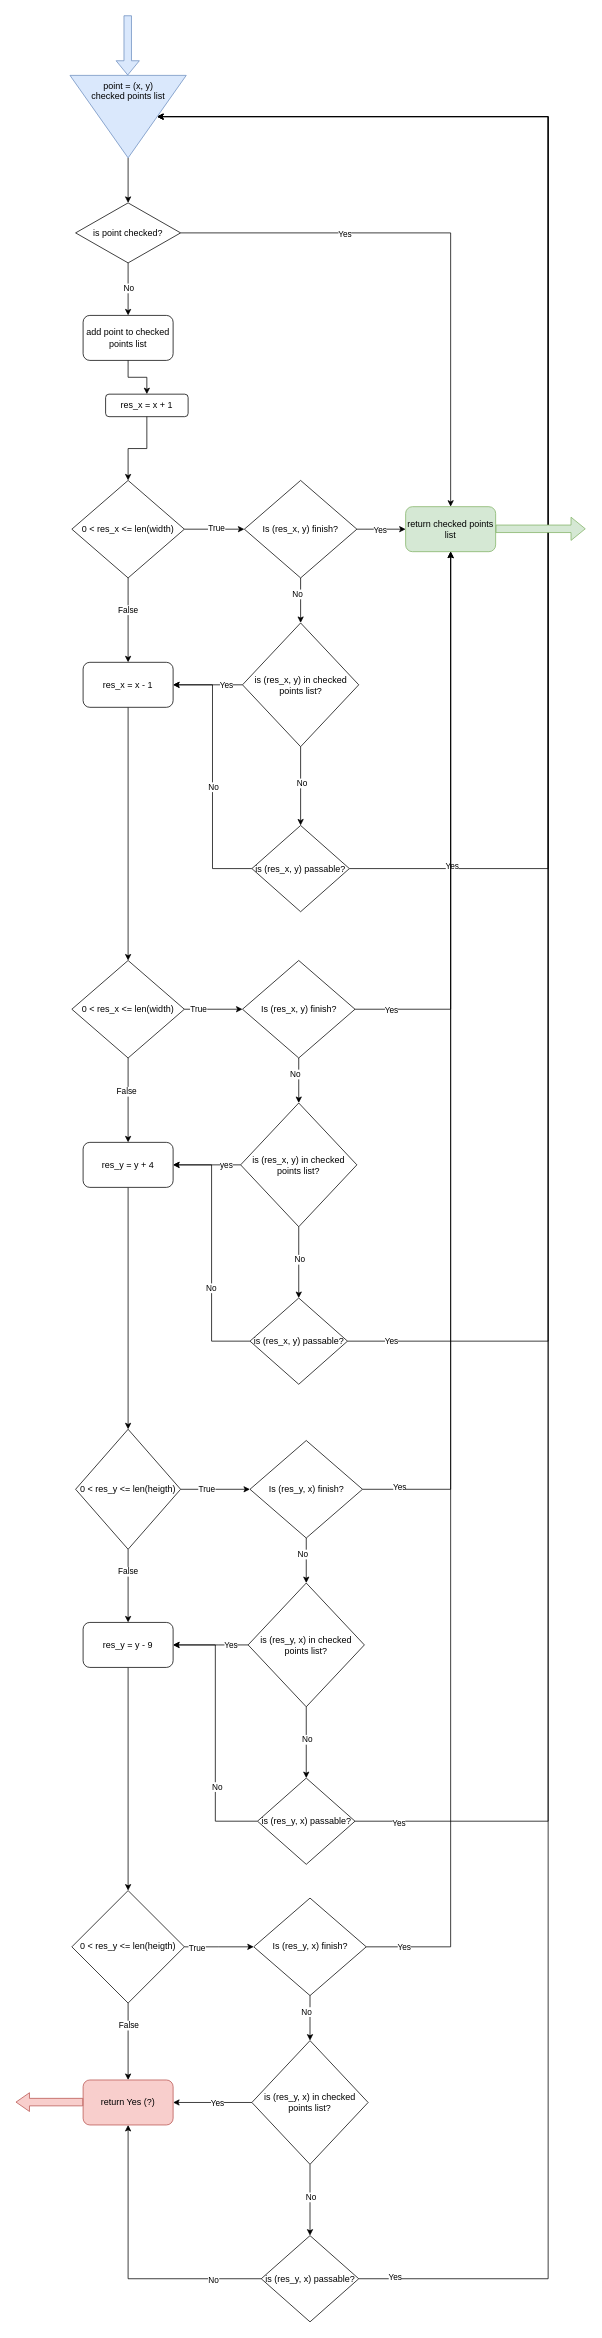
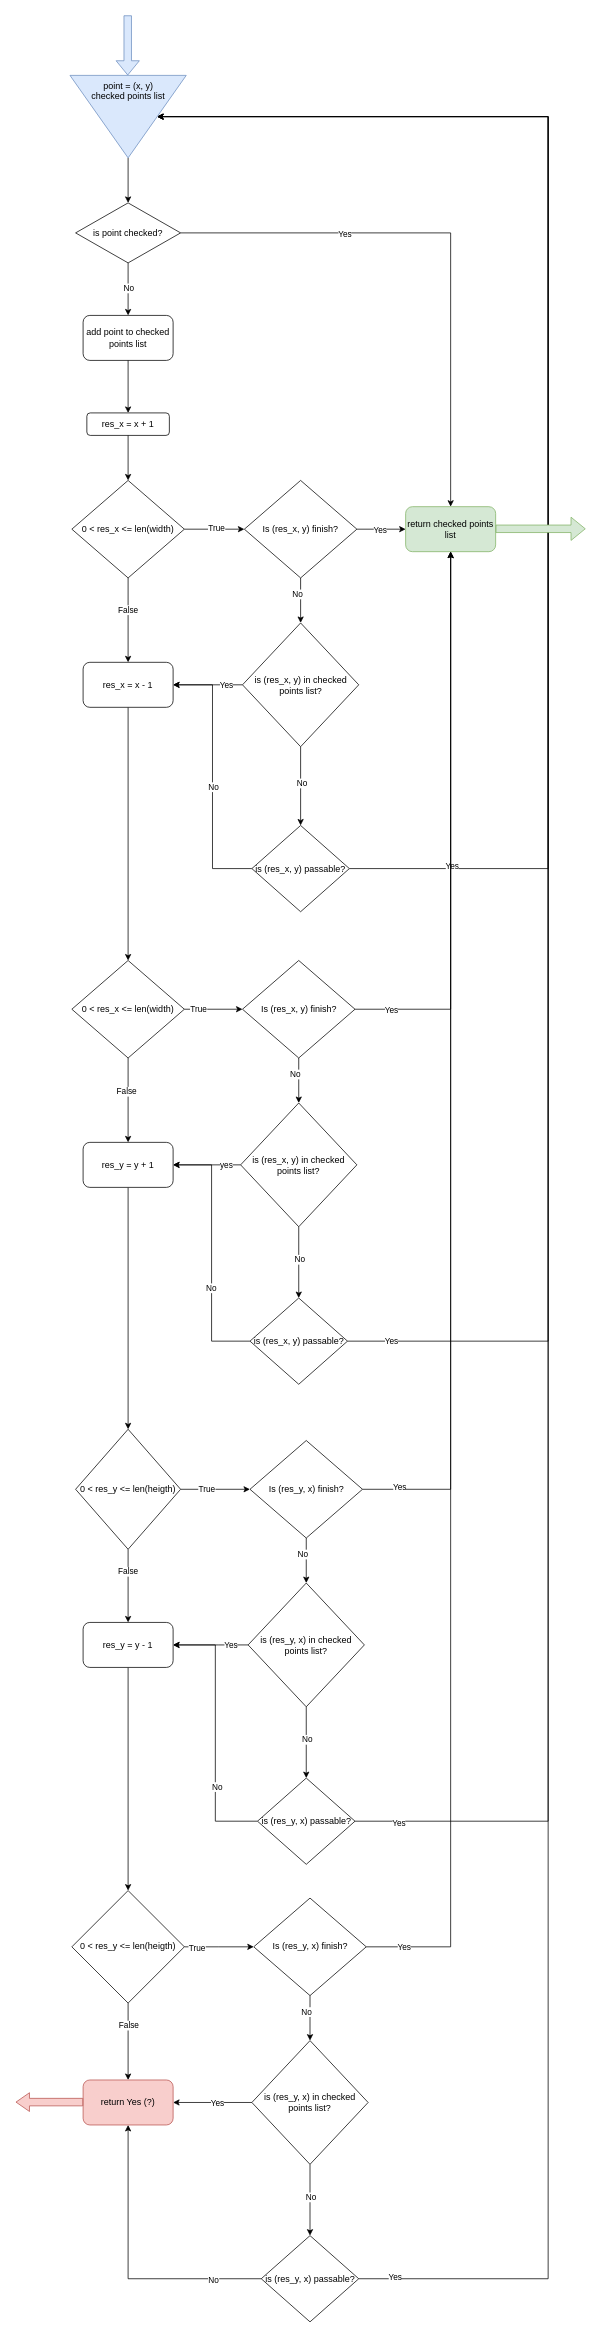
node "res_x = x + 1": moved (147, 405) -> (128, 424)
node "res_y = y + 4": label "res_y = y + 4" -> "res_y = y + 1"
node "res_y = y - 9": label "res_y = y - 9" -> "res_y = y - 1"
